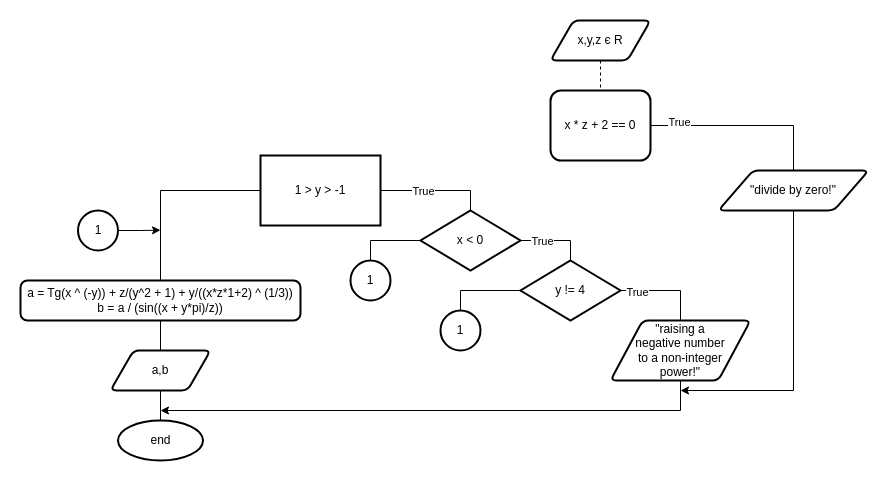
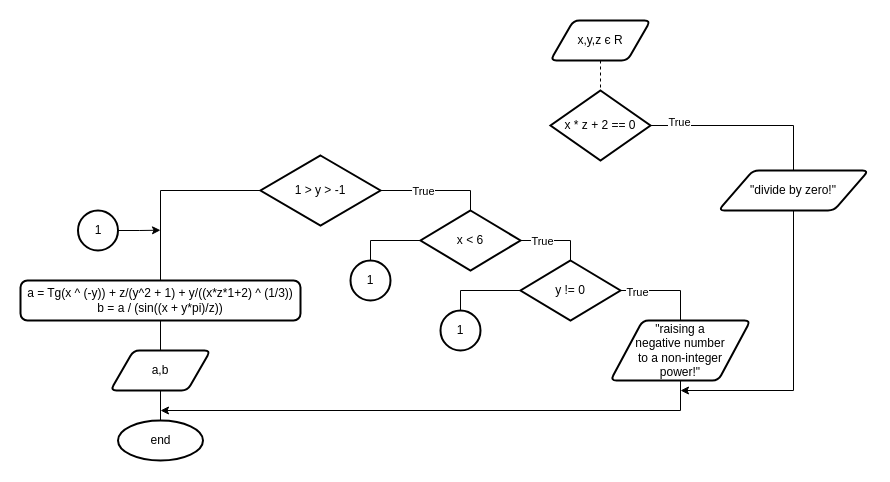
node "x * z + 2 == 0": shape rounded rectangle -> diamond
node "1 > y > -1": shape rectangle -> diamond
node "x < 0": label "x < 0" -> "x < 6"
node "y != 4": label "y != 4" -> "y != 0"
